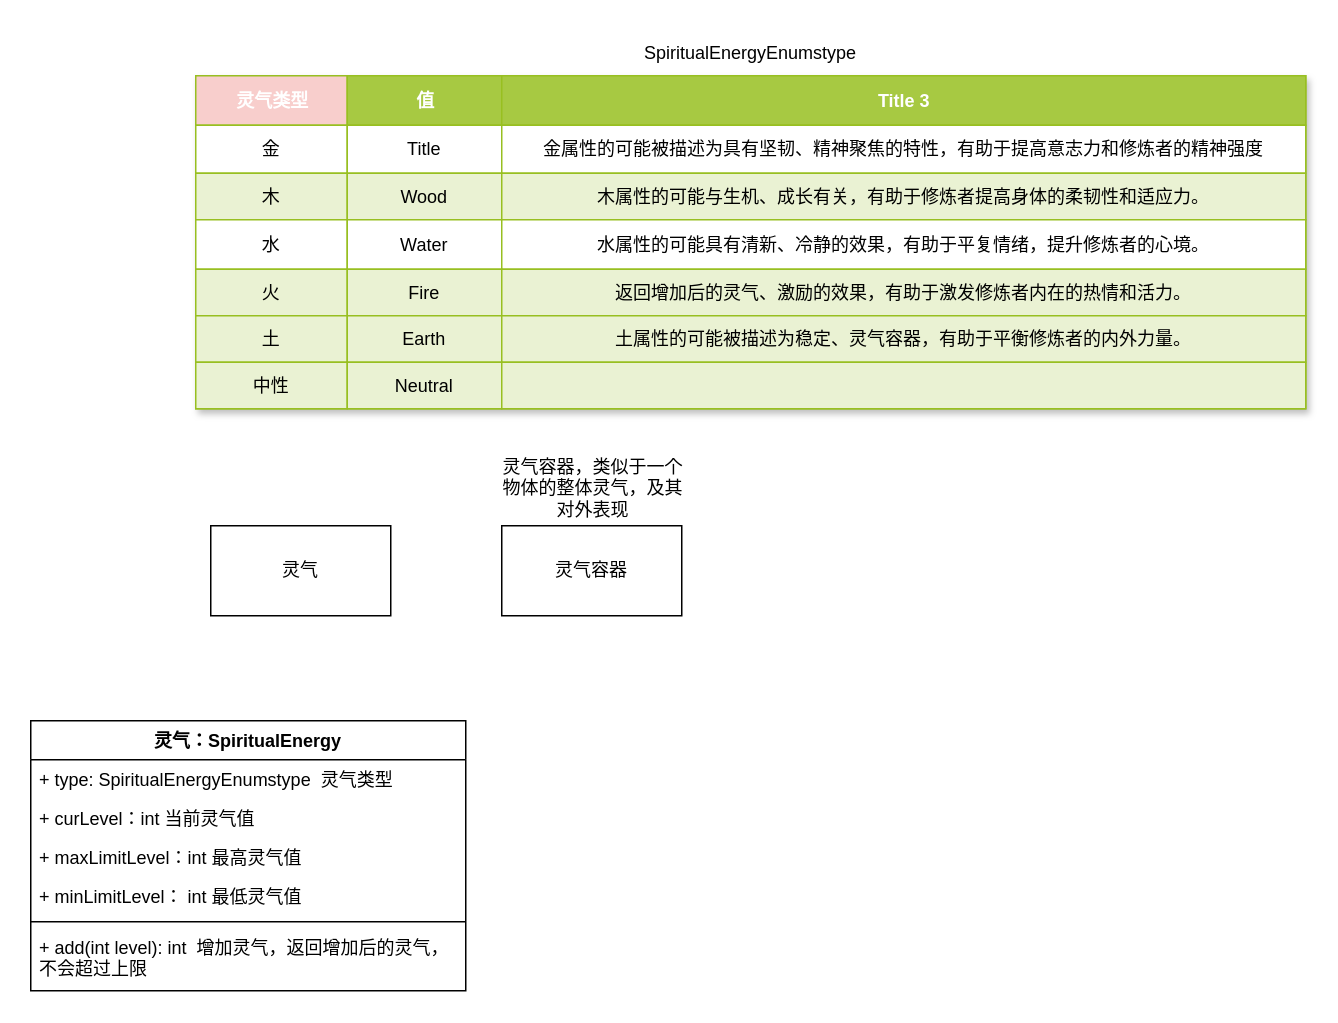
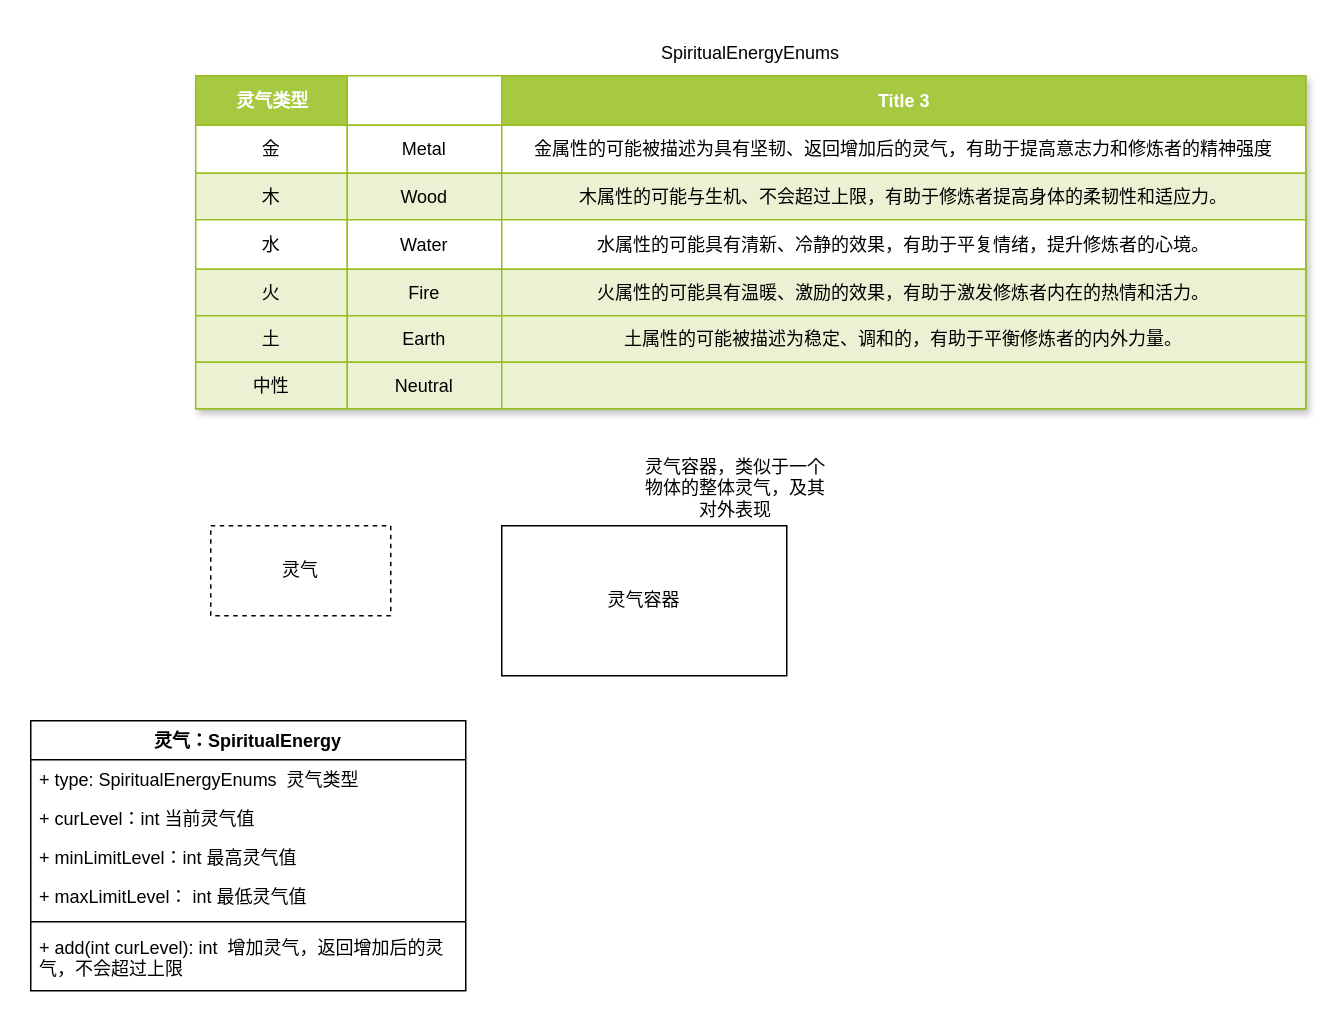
node "SpiritualEnergyEnumstype": label "SpiritualEnergyEnumstype" -> "SpiritualEnergyEnums"
node "灵气类型": fillcolor #f8cecc -> #a7c942
node "值": fillcolor #a7c942 -> #ffffff
node "Title": label "Title" -> "Metal"
node "金属性的可能被描述为具有坚韧、精神聚焦的特性，有助于提高意志力和修炼者的精神强度": label "金属性的可能被描述为具有坚韧、精神聚焦的特性，有助于提高意志力和修炼者的精神强度" -> "金属性的可能被描述为具有坚韧、返回增加后的灵气，有助于提高意志力和修炼者的精神强度"
node "木属性的可能与生机、成长有关，有助于修炼者提高身体的柔韧性和适应力。": label "木属性的可能与生机、成长有关，有助于修炼者提高身体的柔韧性和适应力。" -> "木属性的可能与生机、不会超过上限，有助于修炼者提高身体的柔韧性和适应力。"
node "返回增加后的灵气、激励的效果，有助于激发修炼者内在的热情和活力。": label "返回增加后的灵气、激励的效果，有助于激发修炼者内在的热情和活力。" -> "火属性的可能具有温暖、激励的效果，有助于激发修炼者内在的热情和活力。"
node "土属性的可能被描述为稳定、灵气容器，有助于平衡修炼者的内外力量。": label "土属性的可能被描述为稳定、灵气容器，有助于平衡修炼者的内外力量。" -> "土属性的可能被描述为稳定、调和的，有助于平衡修炼者的内外力量。"
node "灵气容器，类似于一个物体的整体灵气，及其对外表现": moved (593, 488) -> (736, 488)
node "灵气": style solid -> dashed
node "灵气容器": size 180x90 -> 285x150
node "+ type: SpiritualEnergyEnumstype 灵气类型": label "+ type: SpiritualEnergyEnumstype 灵气类型" -> "+ type: SpiritualEnergyEnums 灵气类型"
node "+ maxLimitLevel：int 最高灵气值": label "+ maxLimitLevel：int 最高灵气值" -> "+ minLimitLevel：int 最高灵气值"
node "+ minLimitLevel： int 最低灵气值": label "+ minLimitLevel： int 最低灵气值" -> "+ maxLimitLevel： int 最低灵气值"
node "+ add(int level): int 增加灵气，返回增加后的灵气，不会超过上限": label "+ add(int level): int 增加灵气，返回增加后的灵气，不会超过上限" -> "+ add(int curLevel): int 增加灵气，返回增加后的灵气，不会超过上限"
